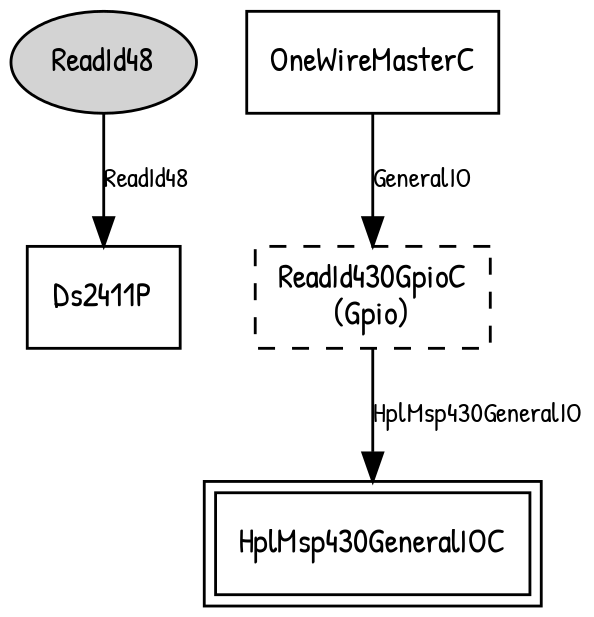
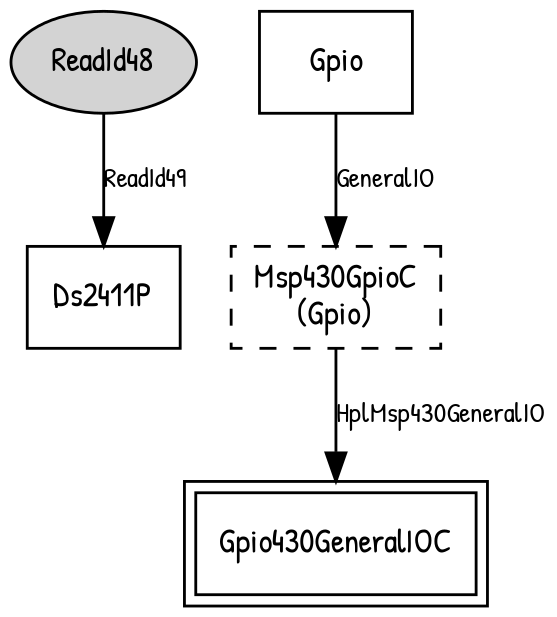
node "OneWireMasterC": label "OneWireMasterC" -> "Gpio"
edge "ReadId48" -> "Ds2411P": label "ReadId48" -> "ReadId49"
node "ReadId430GpioC (Gpio)": label "ReadId430GpioC (Gpio)" -> "Msp430GpioC (Gpio)"
node "HplMsp430GeneralIOC": label "HplMsp430GeneralIOC" -> "Gpio430GeneralIOC"
